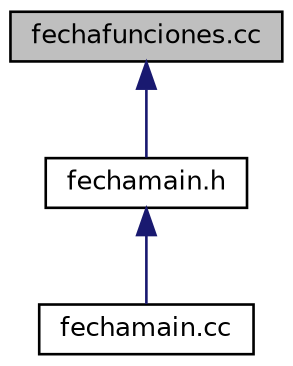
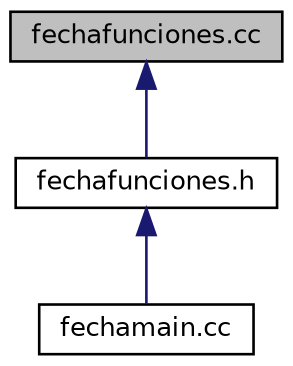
node "fechamain.h": label "fechamain.h" -> "fechafunciones.h"
